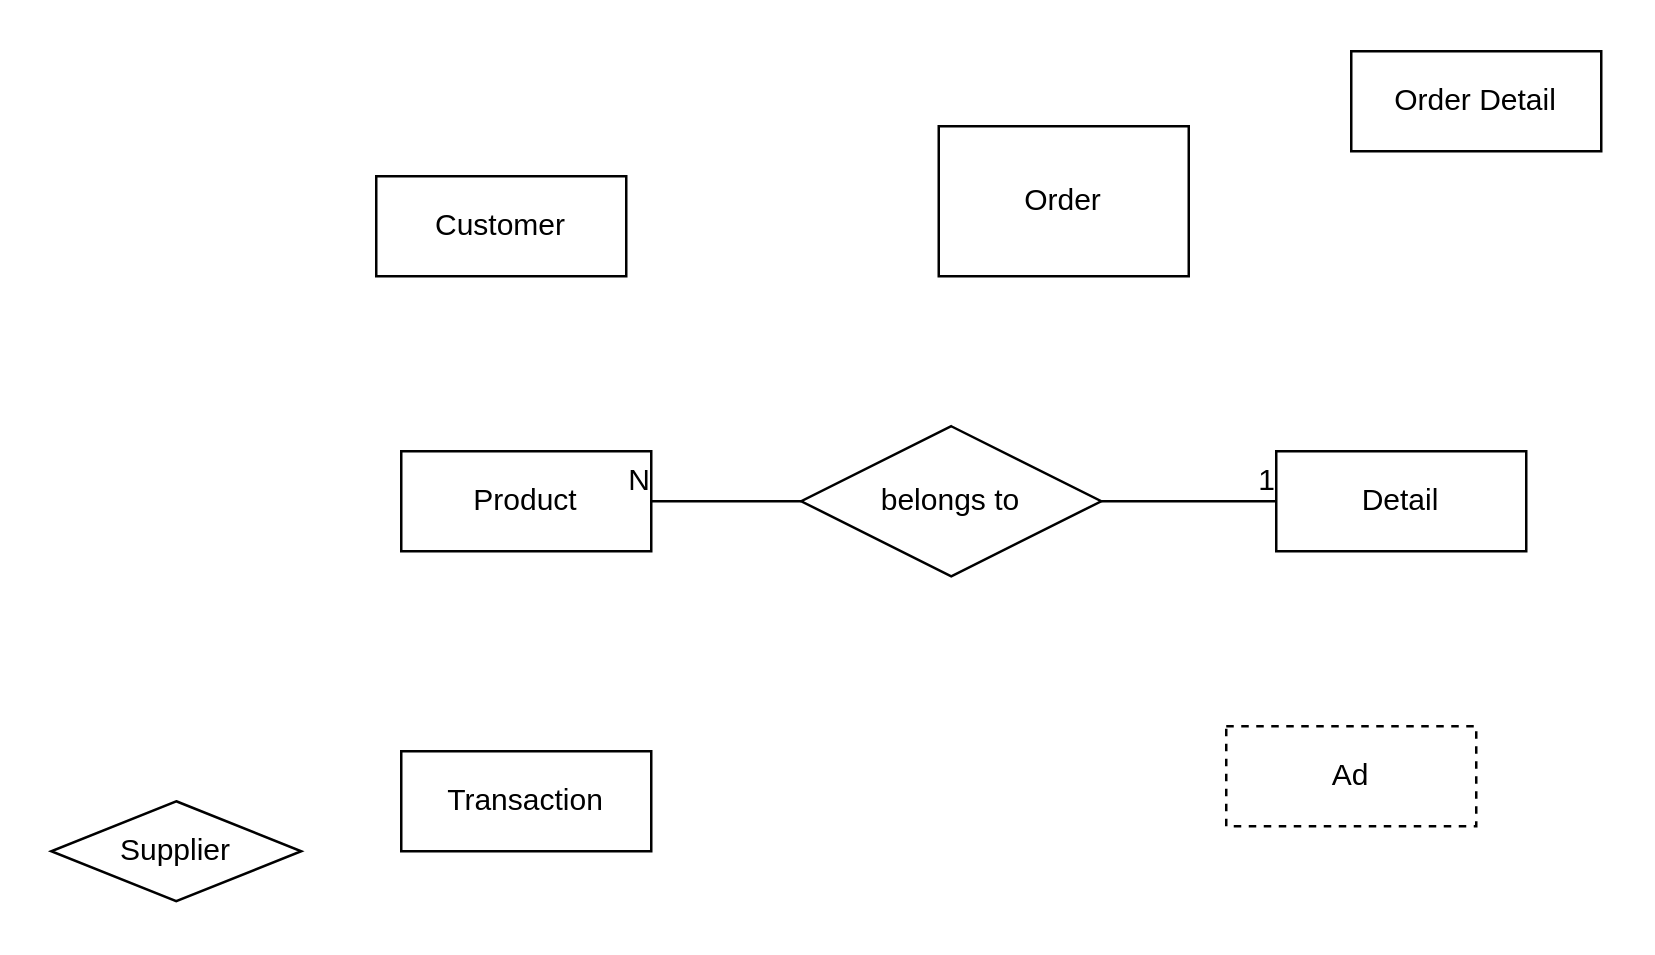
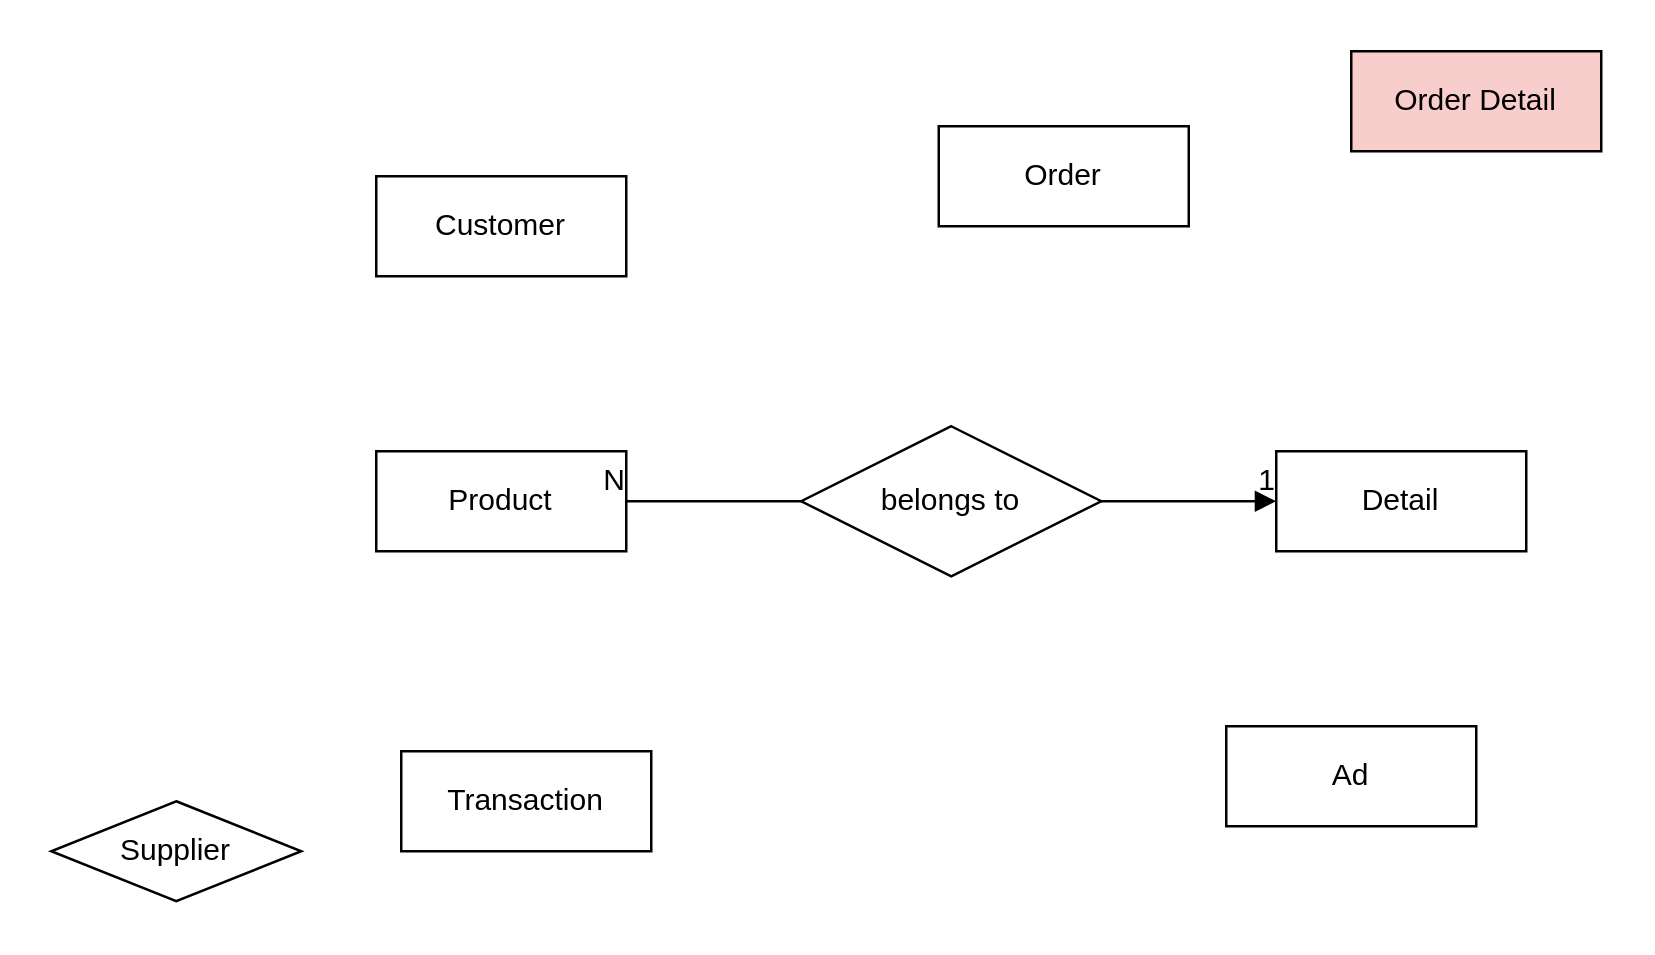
node "Order Detail": fillcolor #ffffff -> #f8cecc
node "Order": size 250x150 -> 250x100
node "Product": moved (526, 501) -> (501, 501)
edge "belongs to" -- "Detail": arrowhead none -> block
node "Ad": style dashed -> solid
